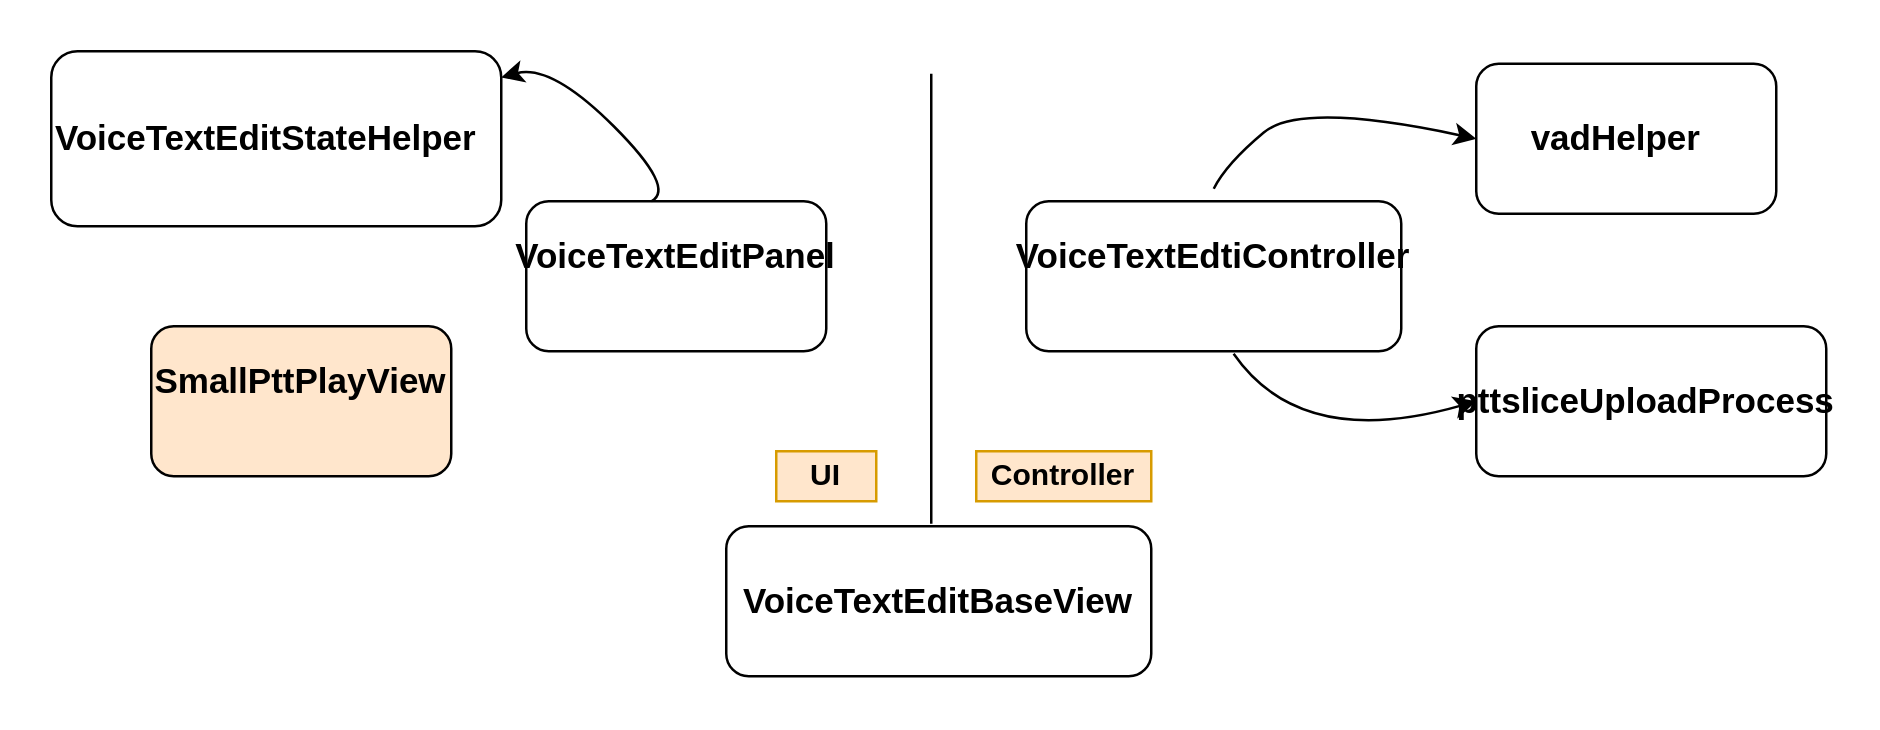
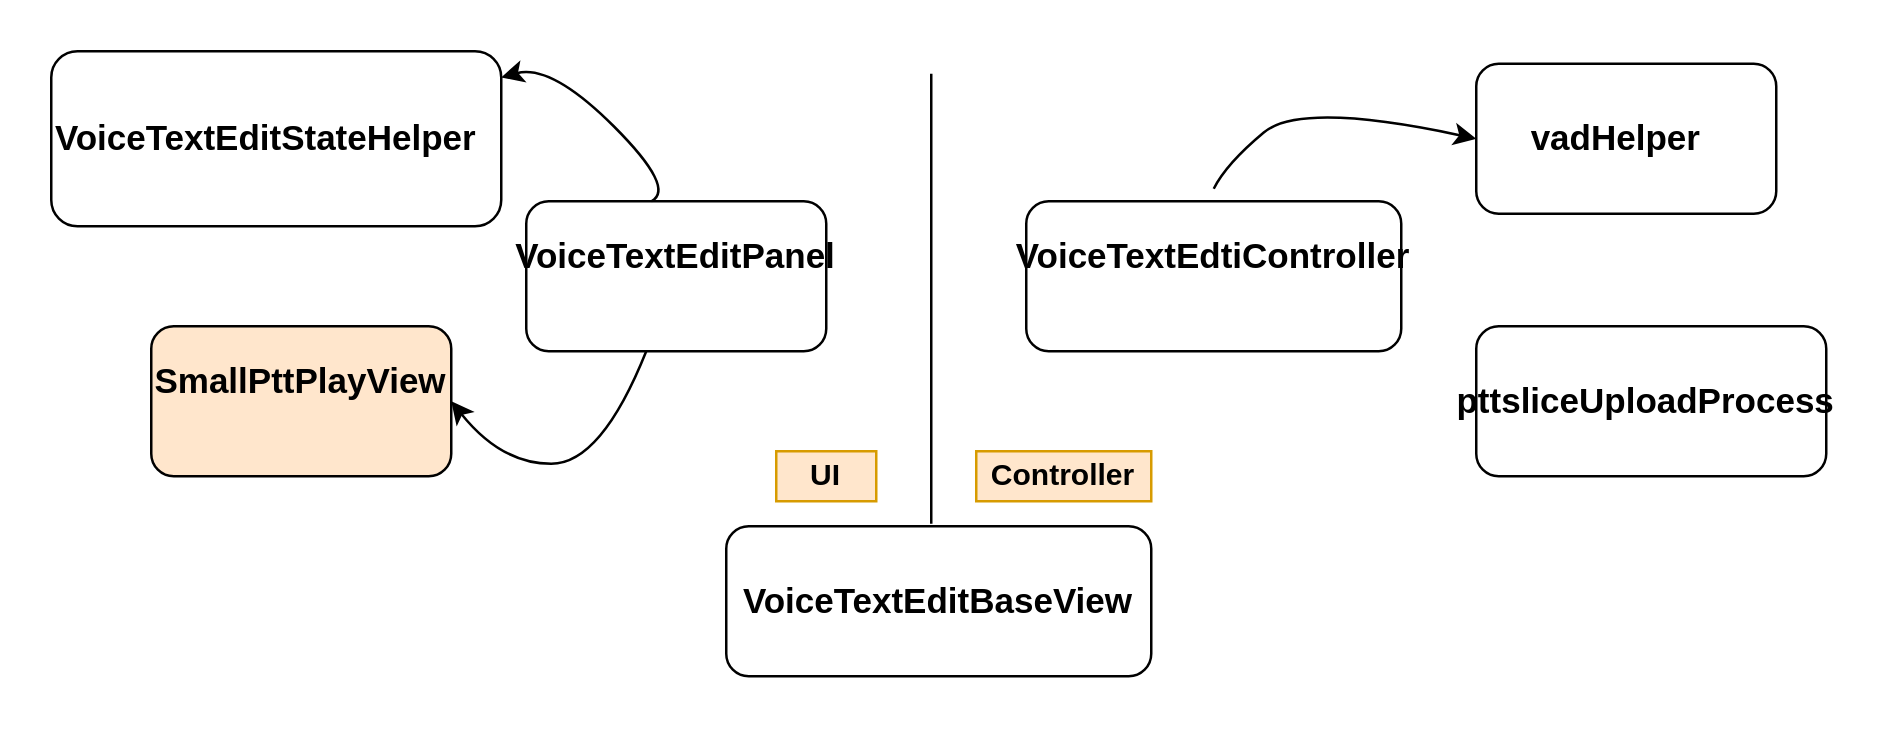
edge "VoiceTextEdtiController" -> "pttsliceUploadProcess": removed
edge "VoiceTextEditPanel" -> "SmallPttPlayView": added
